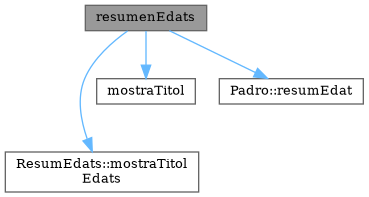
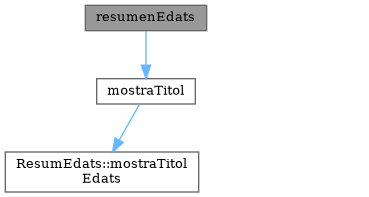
edge "resumenEdats" -> "ResumEdats::mostraTitol Edats": now "mostraTitol" -> "ResumEdats::mostraTitol Edats"
node "Padro::resumEdat": removed
